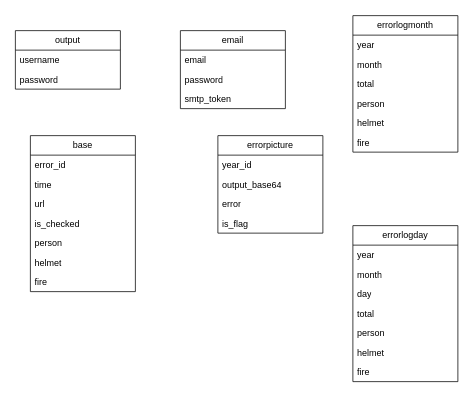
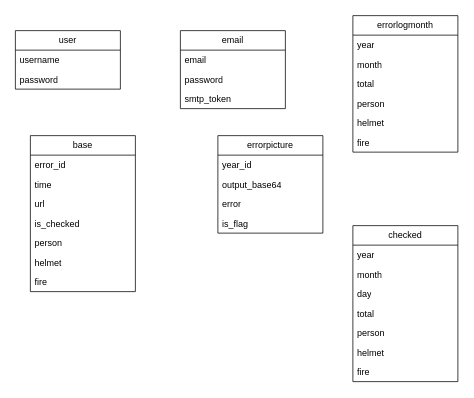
node "output": label "output" -> "user"
node "errorlogday": label "errorlogday" -> "checked"
